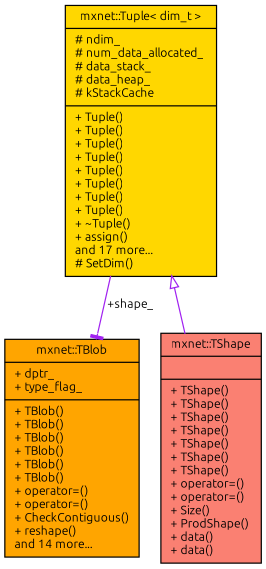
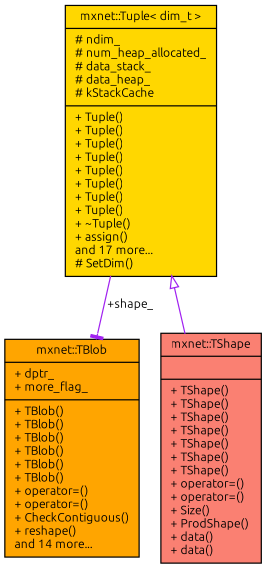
node "mxnet::Tuple< dim_t >": text "# num_data_allocated_" -> "# num_heap_allocated_"
node "mxnet::TBlob": text "+ type_flag_" -> "+ more_flag_"
